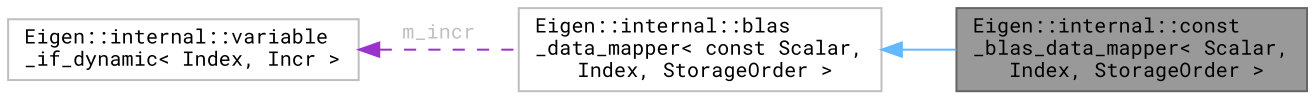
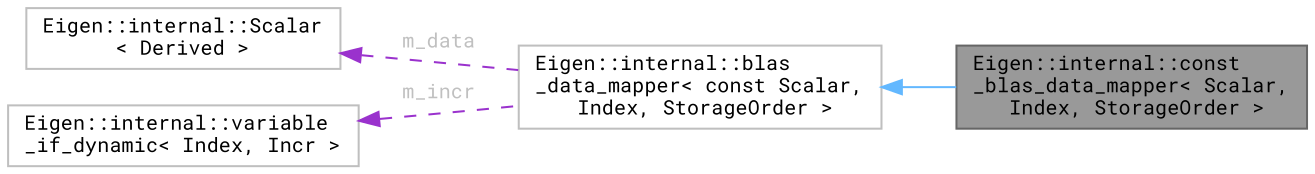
node "Eigen::internal::Scalar < Derived >": added
